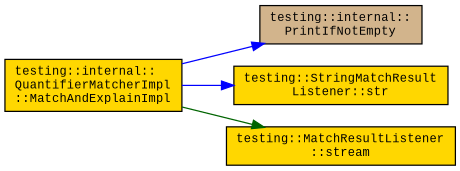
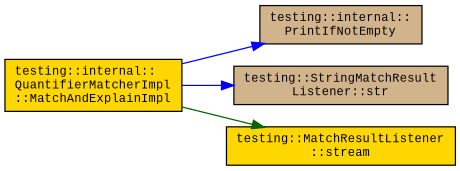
node "testing::StringMatchResult Listener::str": fillcolor gold -> tan
